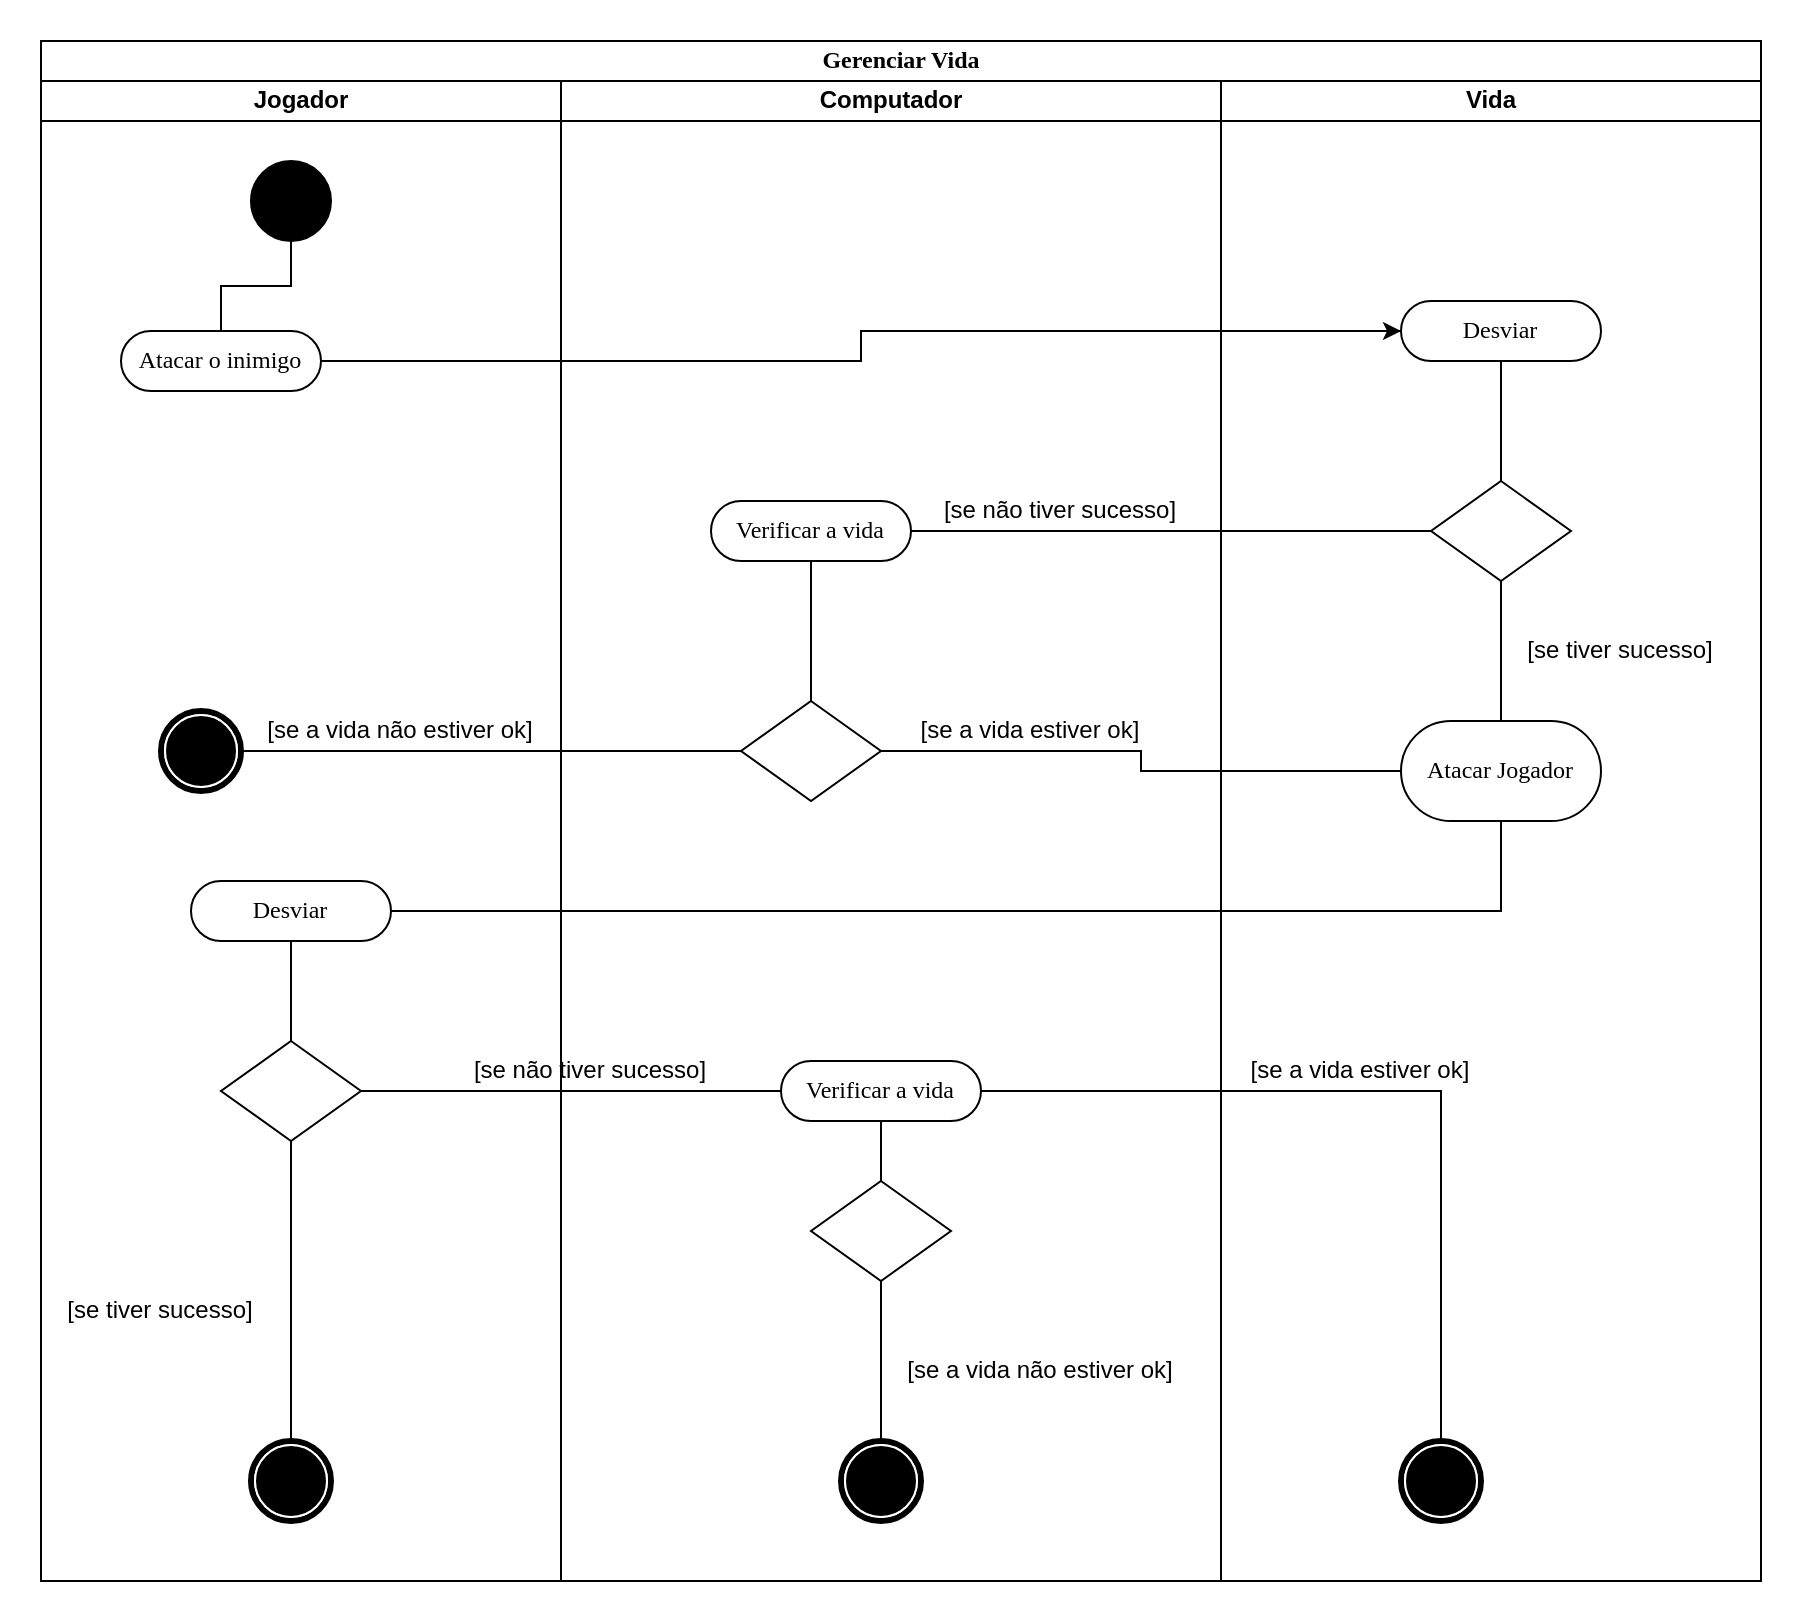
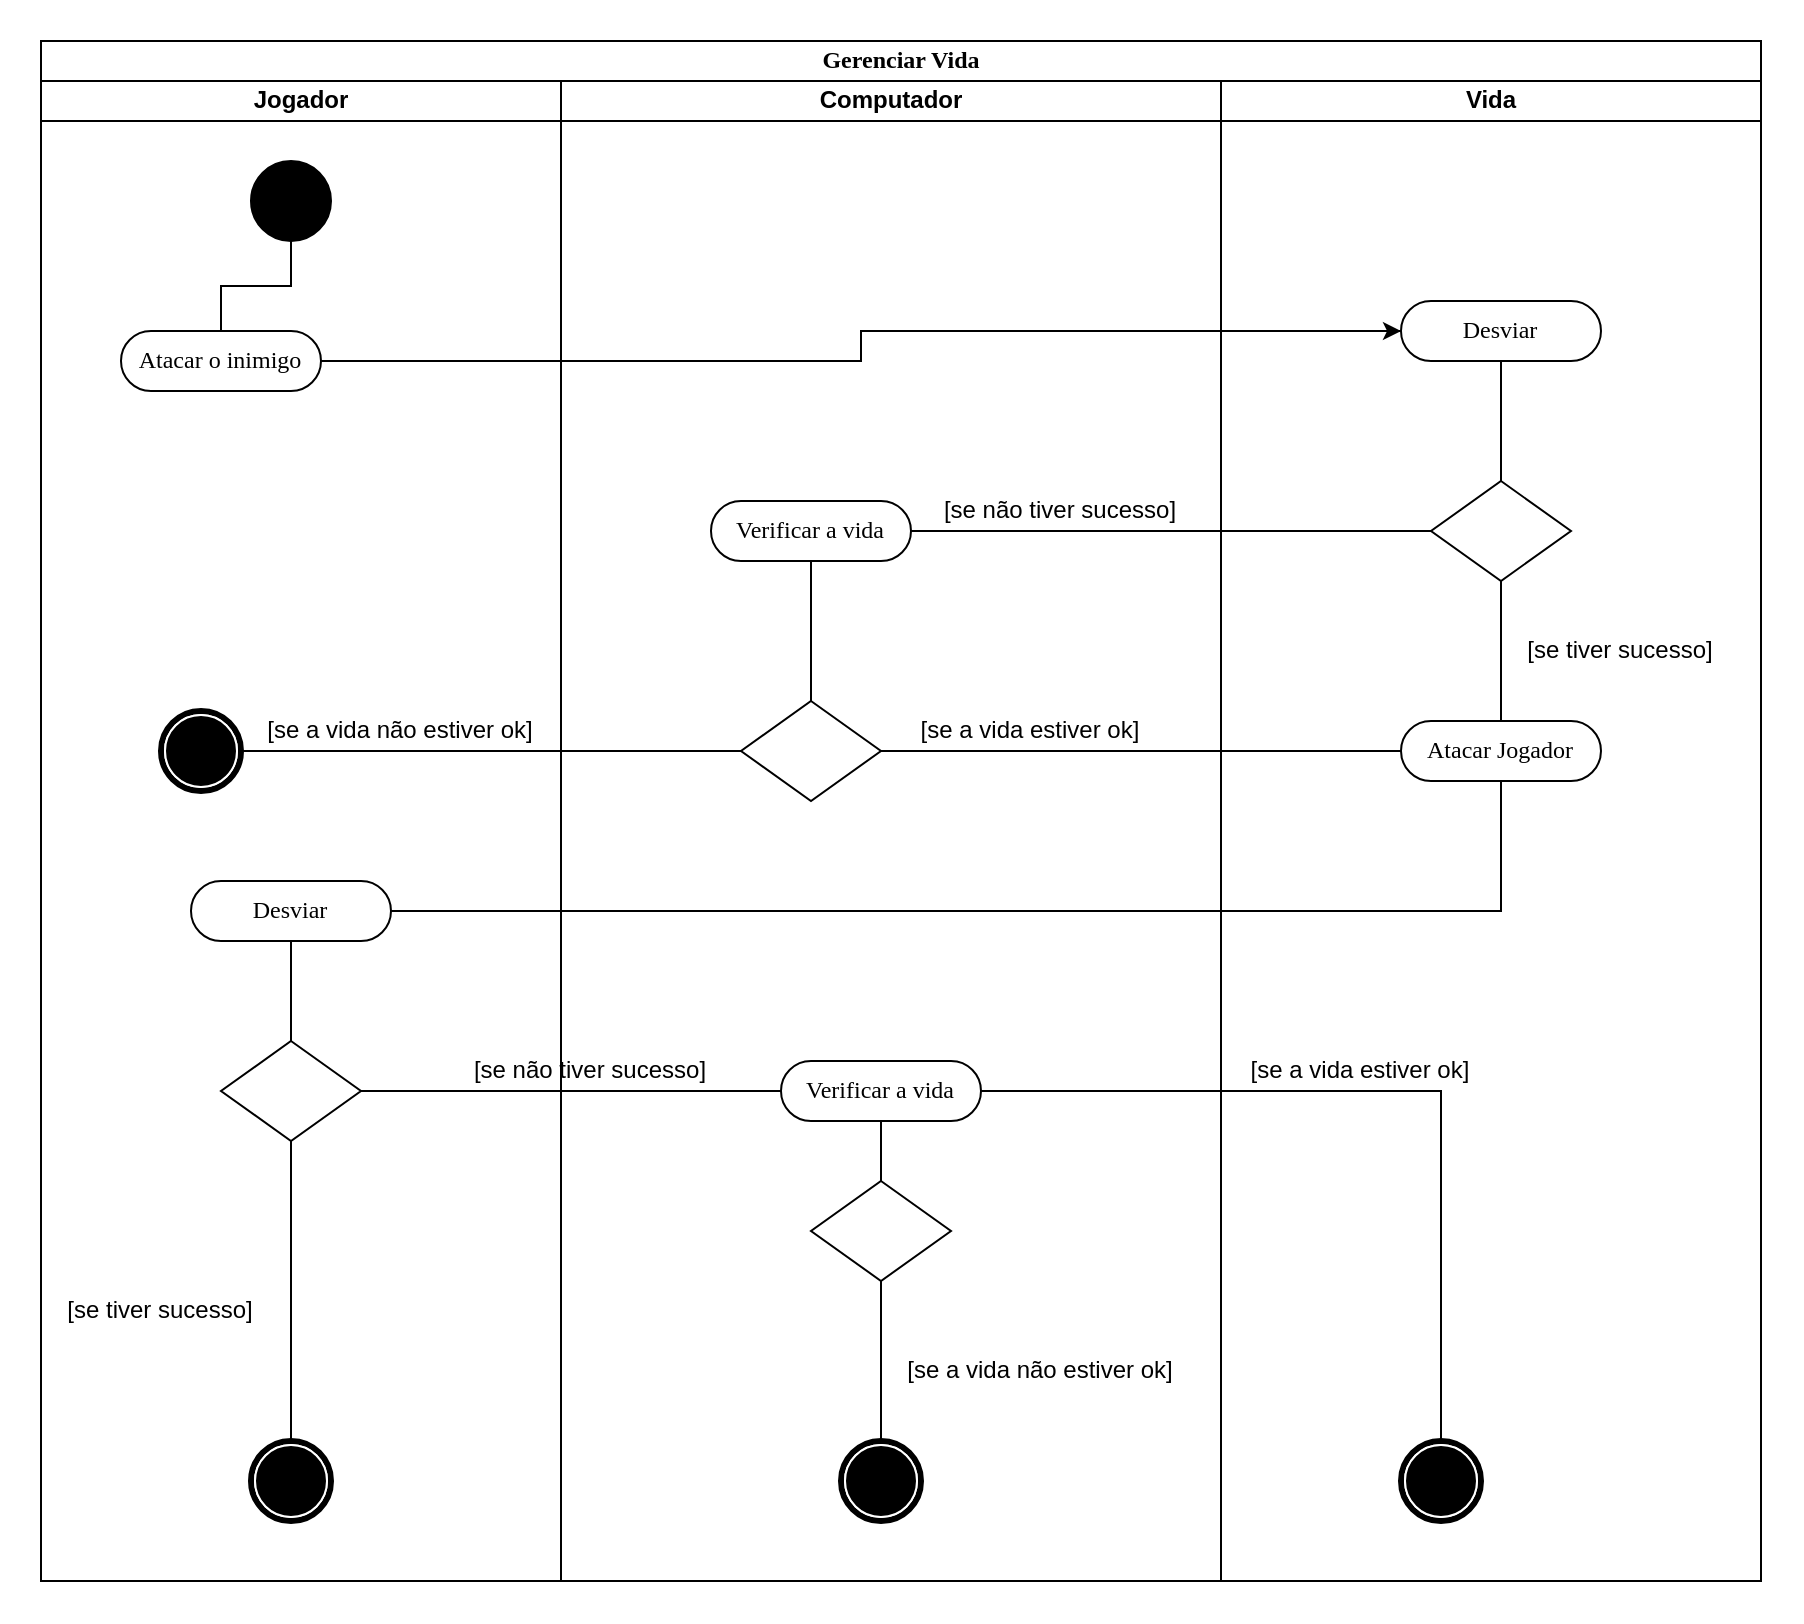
node "Atacar Jogador": size 200x100 -> 200x60
